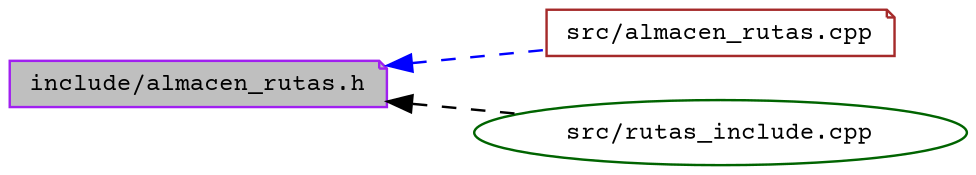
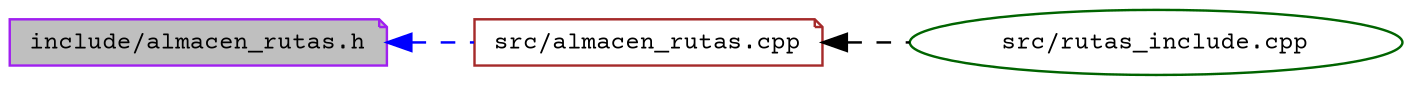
edge "src/rutas_include.cpp" -> "include/almacen_rutas.h": now "src/rutas_include.cpp" -> "src/almacen_rutas.cpp"
